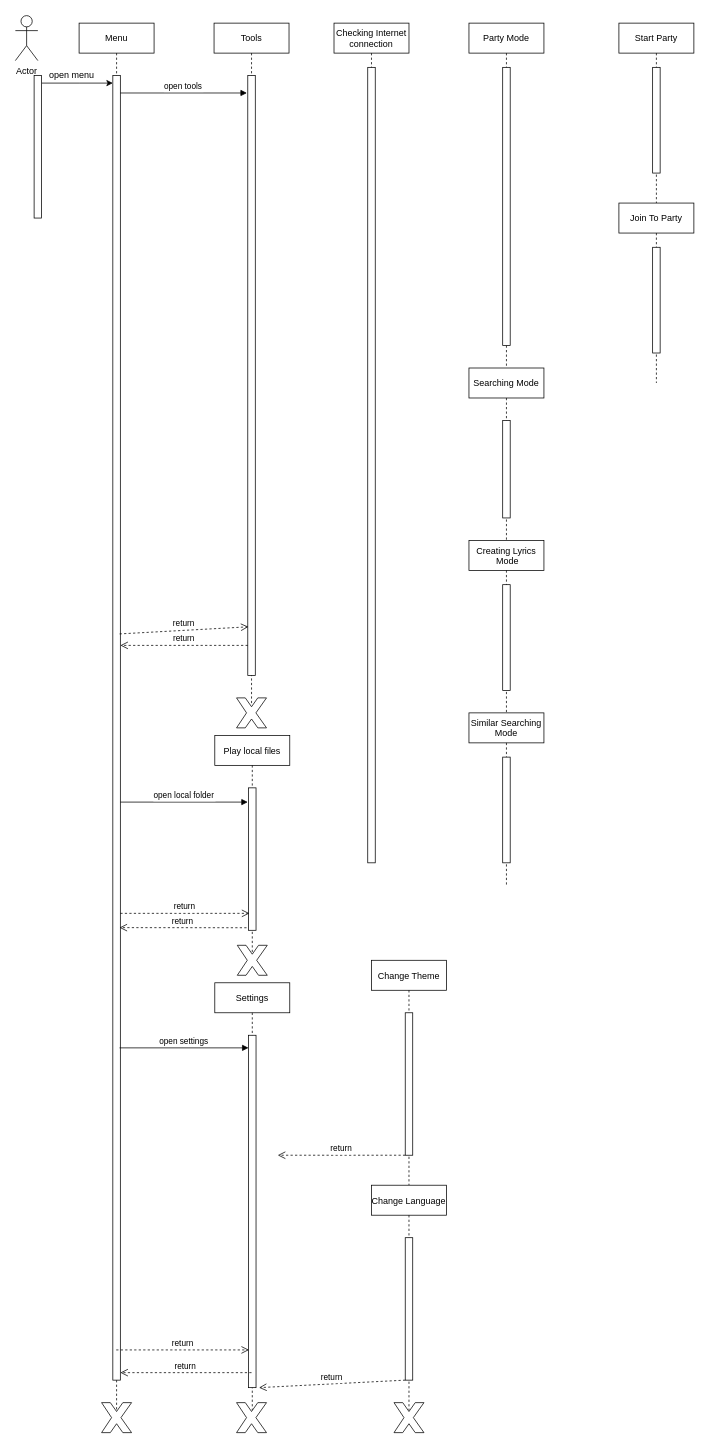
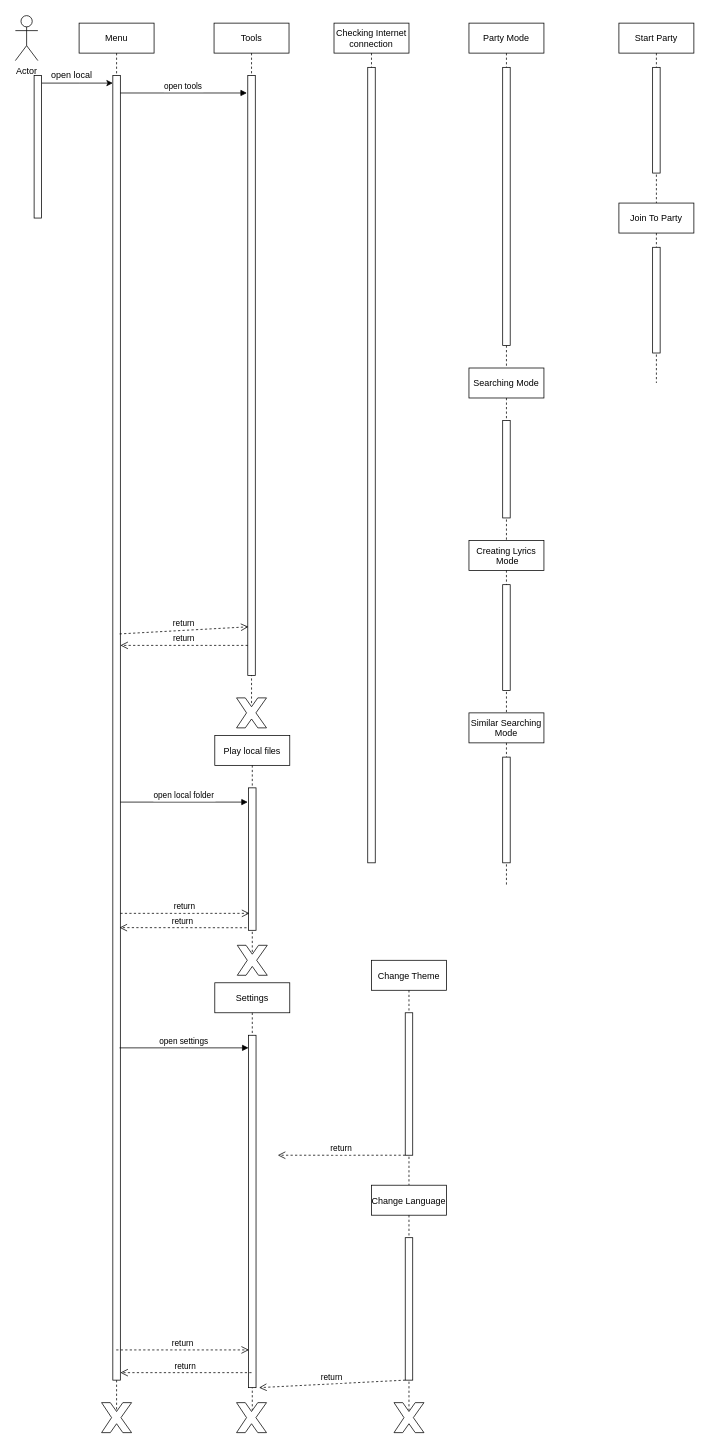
node "open menu": label "open menu" -> "open local"
